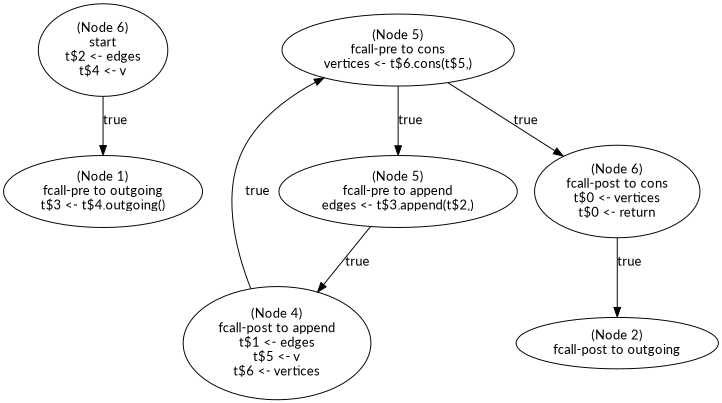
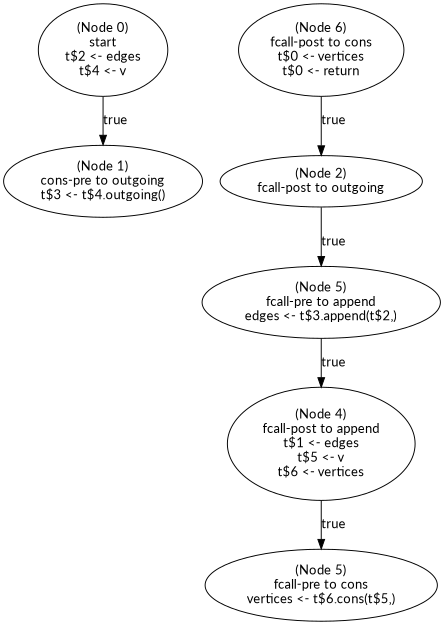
node "(Node 6) start t$2 <- edges t$4 <- v": label "(Node 6) start t$2 <- edges t$4 <- v" -> "(Node 0) start t$2 <- edges t$4 <- v"
edge "(Node 5) fcall-pre to cons vertices <- t$6.cons(t$5,)" -> "(Node 5) fcall-pre to append edges <- t$3.append(t$2,)": now "(Node 2) fcall-post to outgoing" -> "(Node 5) fcall-pre to append edges <- t$3.append(t$2,)"
edge "(Node 5) fcall-pre to cons vertices <- t$6.cons(t$5,)" -> "(Node 6) fcall-post to cons t$0 <- vertices t$0 <- return": removed, label "true"
node "(Node 1) fcall-pre to outgoing t$3 <- t$4.outgoing()": label "(Node 1) fcall-pre to outgoing t$3 <- t$4.outgoing()" -> "(Node 1) cons-pre to outgoing t$3 <- t$4.outgoing()"
